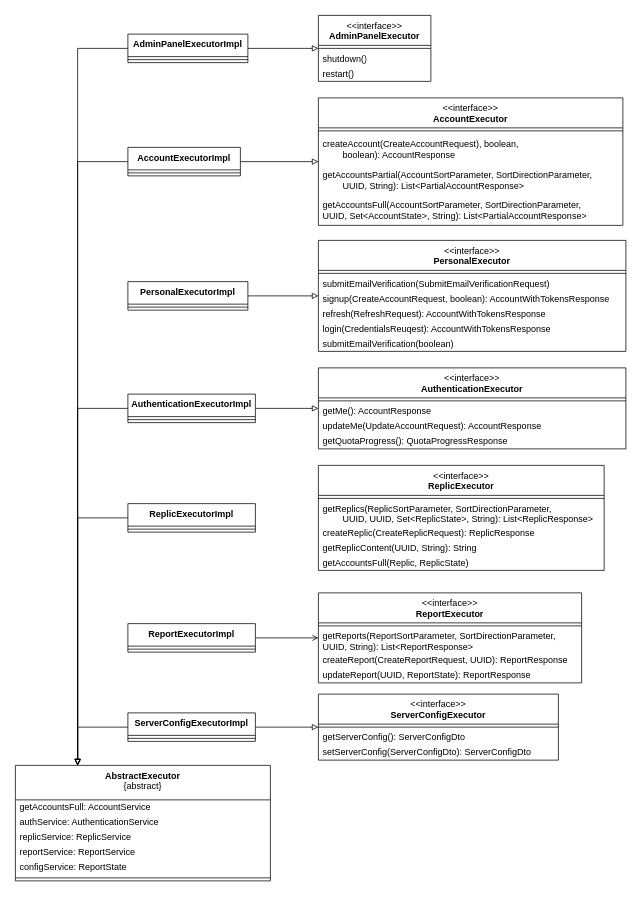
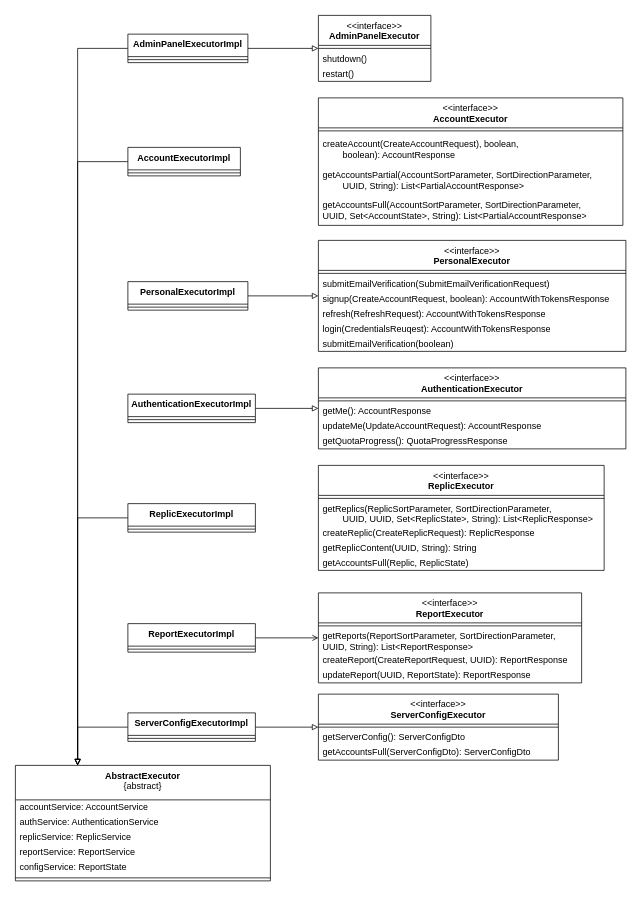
edge "AccountExecutorImpl" -> "<<interface>> AccountExecutor": removed
edge "AuthenticationExecutorImpl" -> "AbstractExecutor {abstract}": removed
node "setServerConfig(ServerConfigDto): ServerConfigDto": label "setServerConfig(ServerConfigDto): ServerConfigDto" -> "getAccountsFull(ServerConfigDto): ServerConfigDto"
node "getAccountsFull: AccountService": label "getAccountsFull: AccountService" -> "accountService: AccountService"
